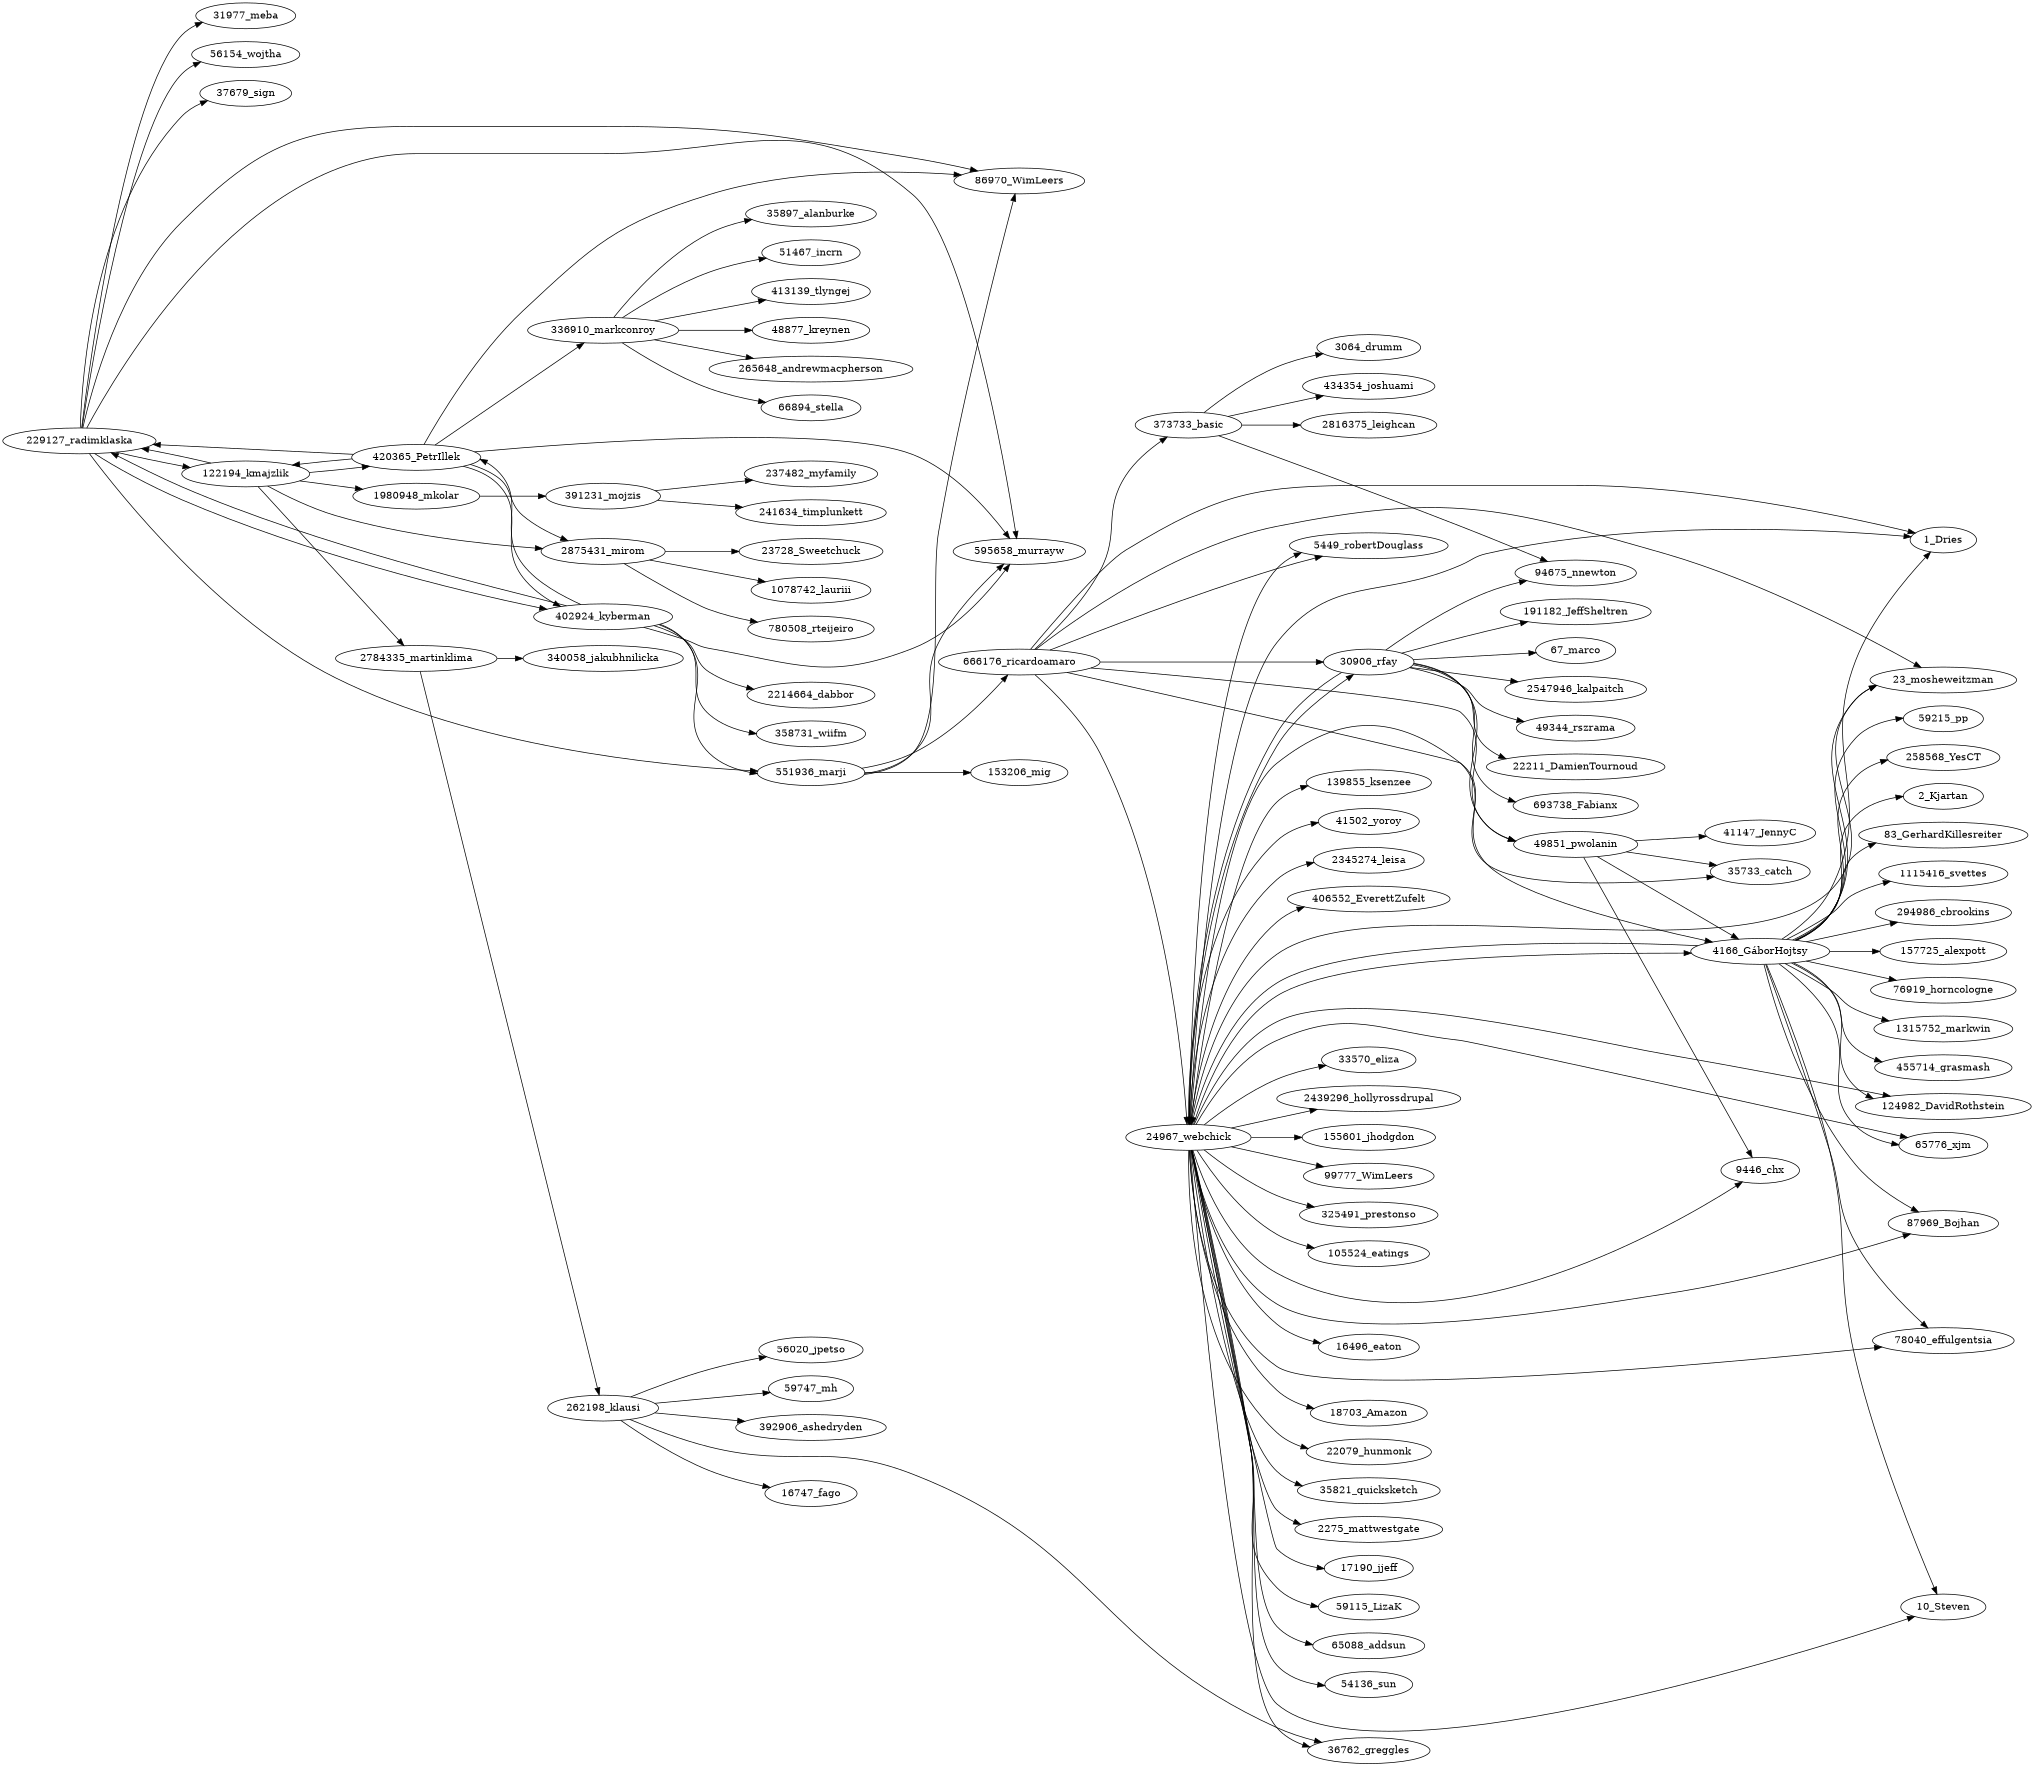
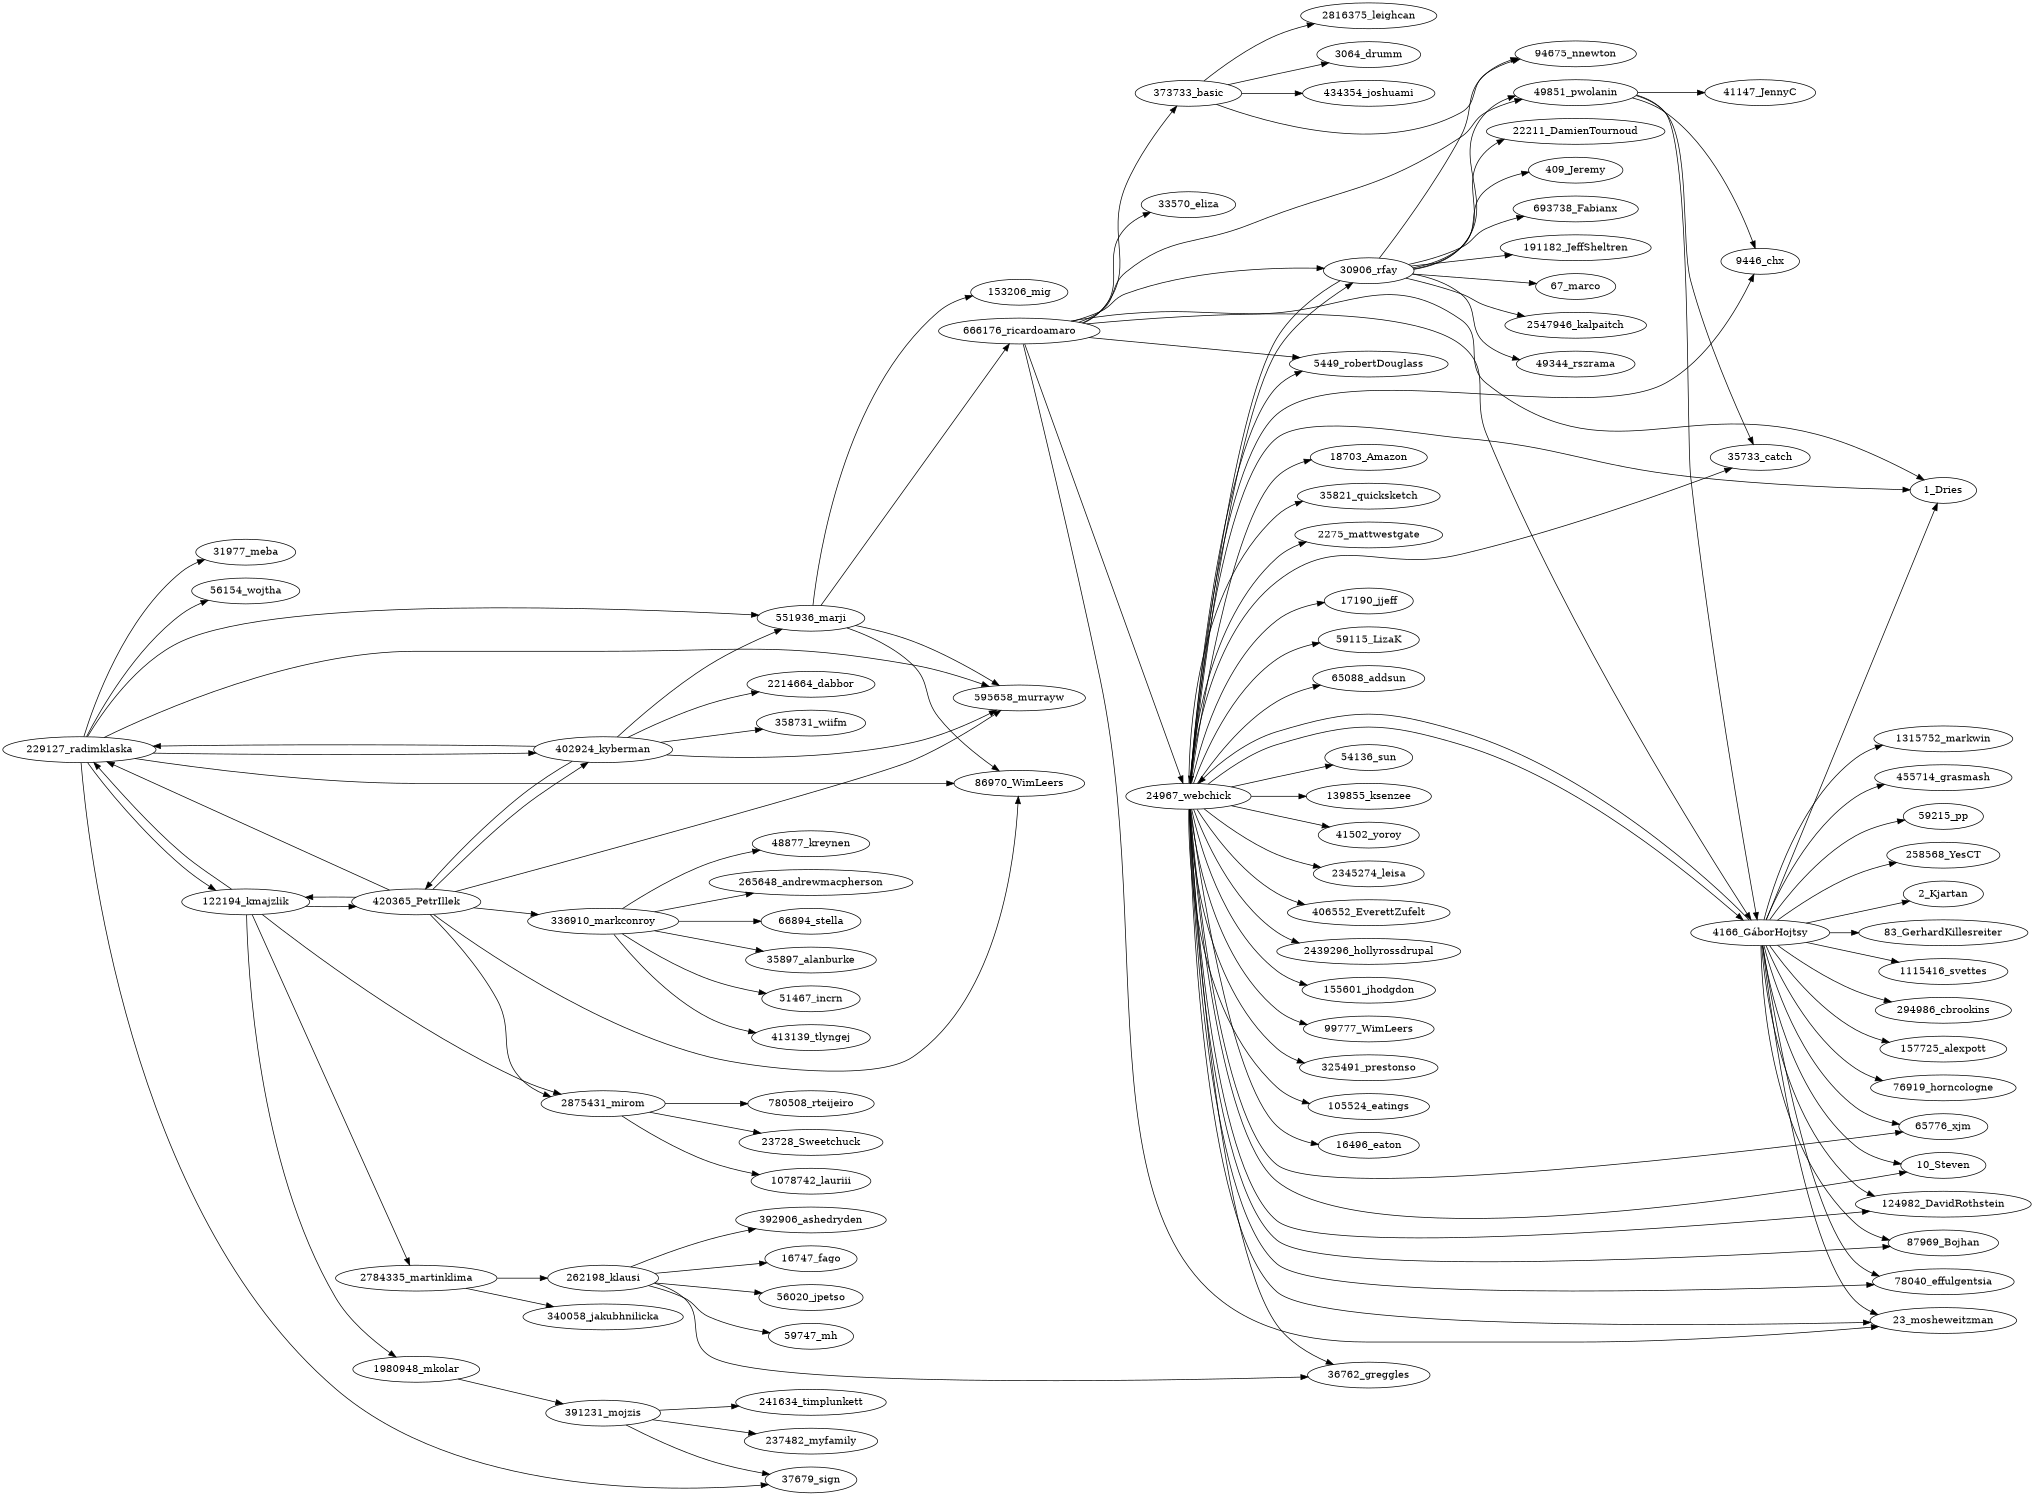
node "409_Jeremy": added
edge "24967_webchick" -> "33570_eliza": now "666176_ricardoamaro" -> "33570_eliza"
node "22079_hunmonk": removed
edge "391231_mojzis" -> "37679_sign": added
